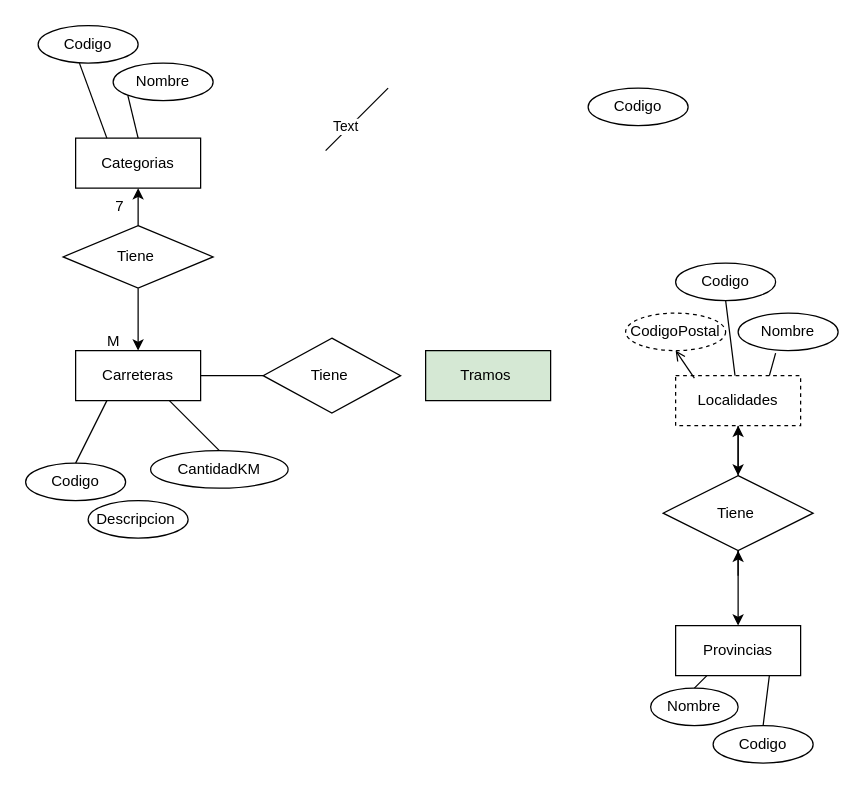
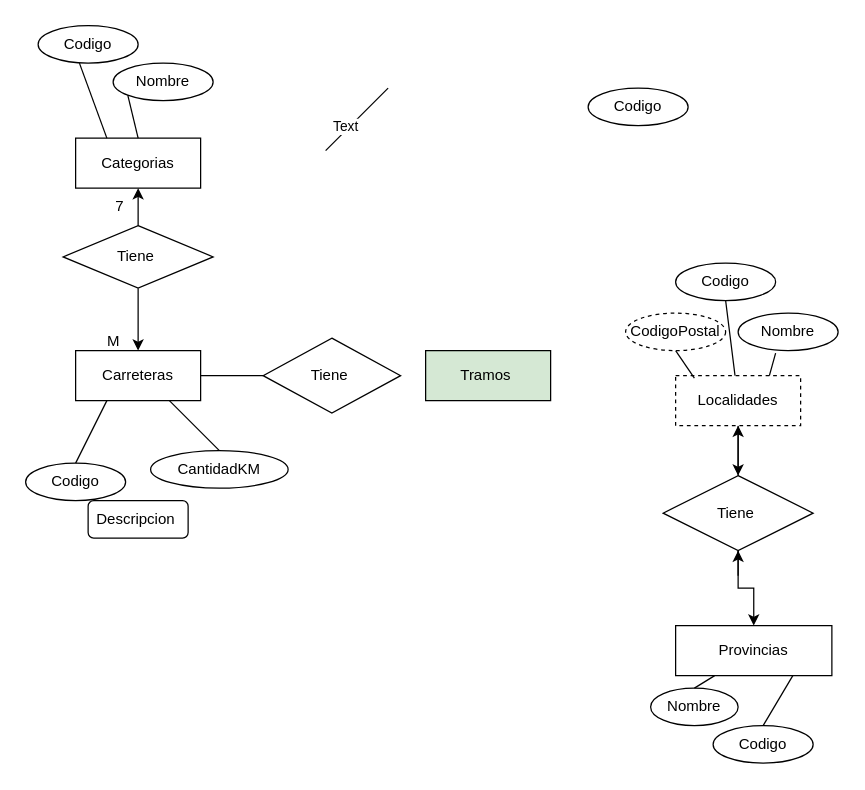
edge "Localidades" -> "CodigoPostal": arrowhead open -> none
node "Descripcion": shape ellipse -> rounded rectangle
node "Provincias": size 125x50 -> 156x50
